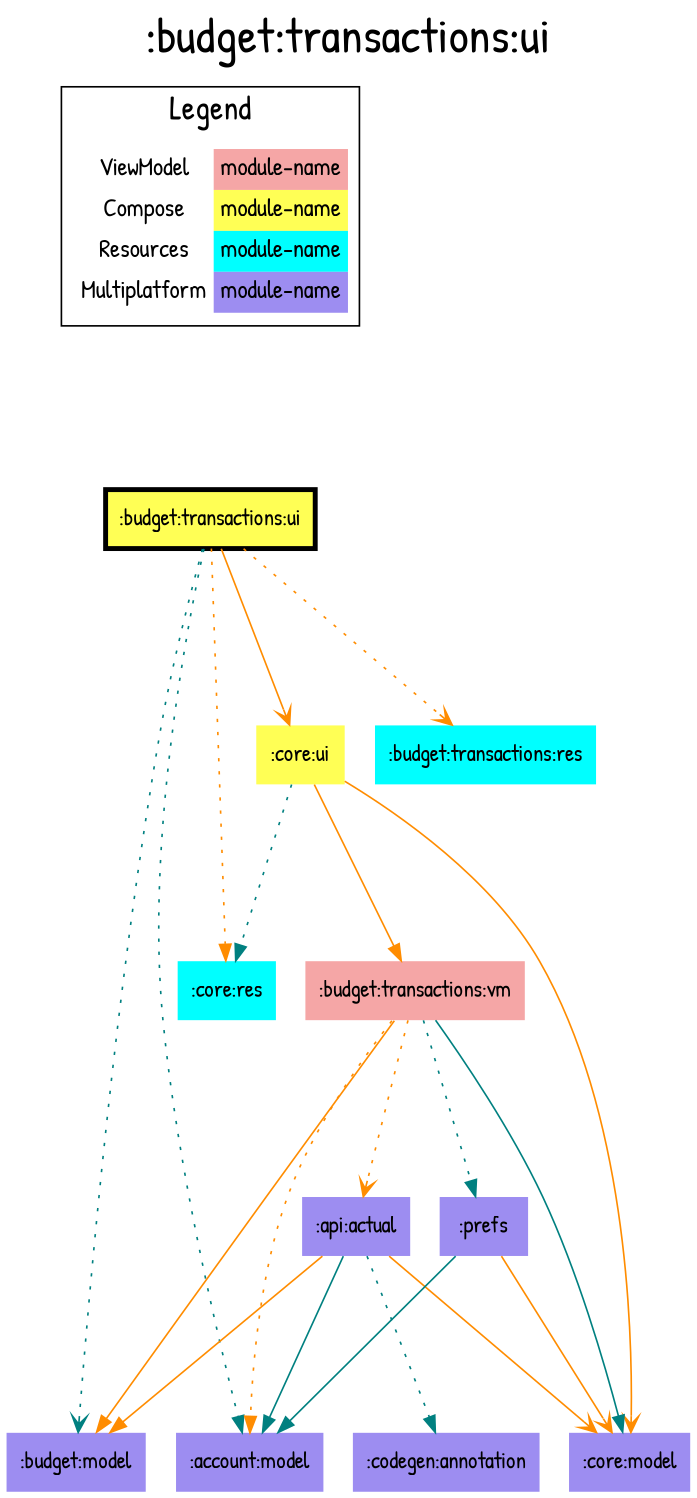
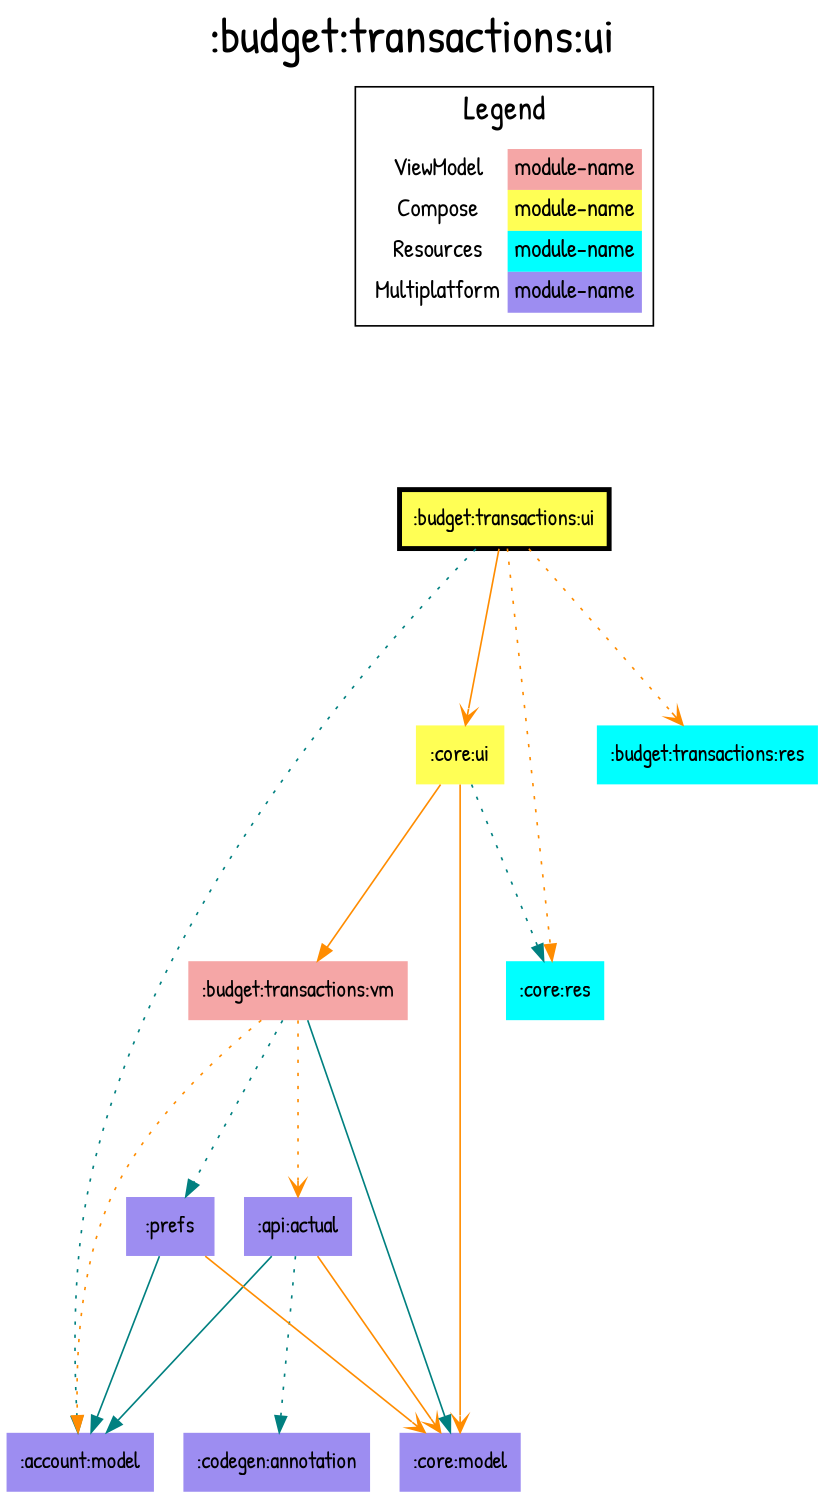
node ":budget:model": removed
